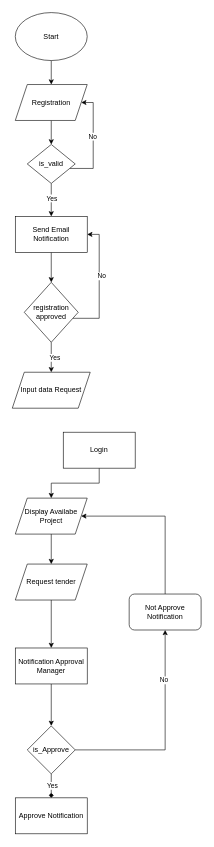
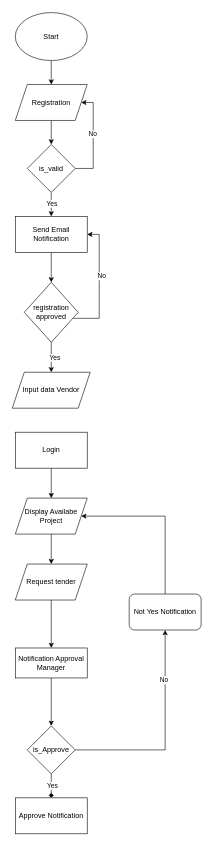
node "is_valid": size 48x39 -> 48x48
node "Input data Request": label "Input data Request" -> "Input data Vendor"
node "Login": moved (99, 450) -> (51, 450)
node "Not Approve Notification": label "Not Approve Notification" -> "Not Yes Notification"
node "Notification Approval Manager": size 72x36 -> 72x30
